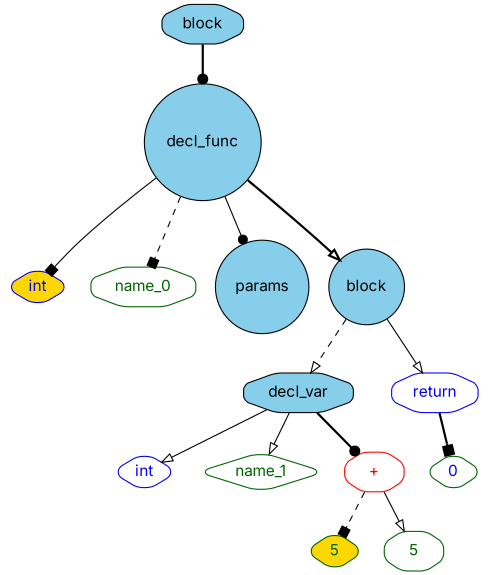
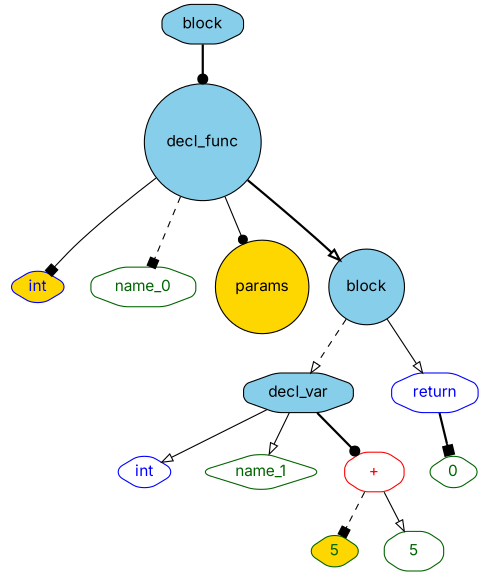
node "params": fillcolor skyblue -> gold
node "0": fontcolor blue -> darkgreen
